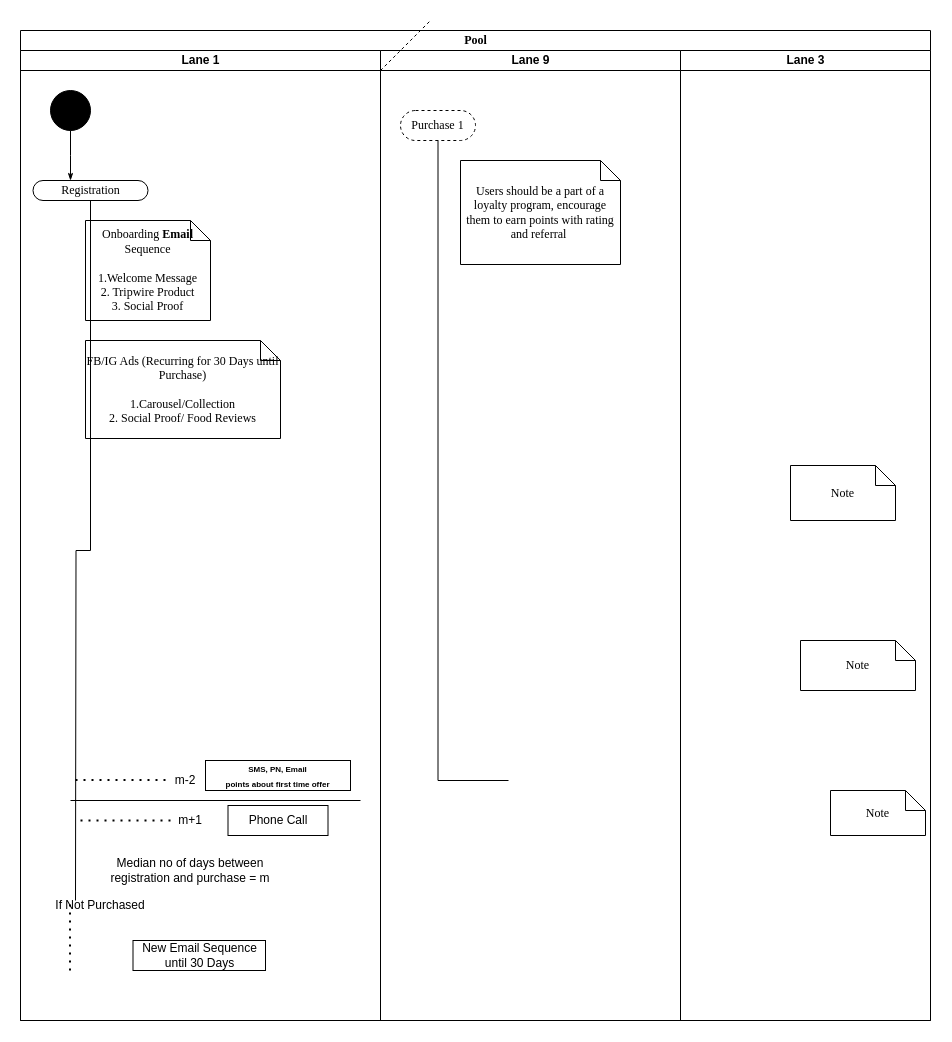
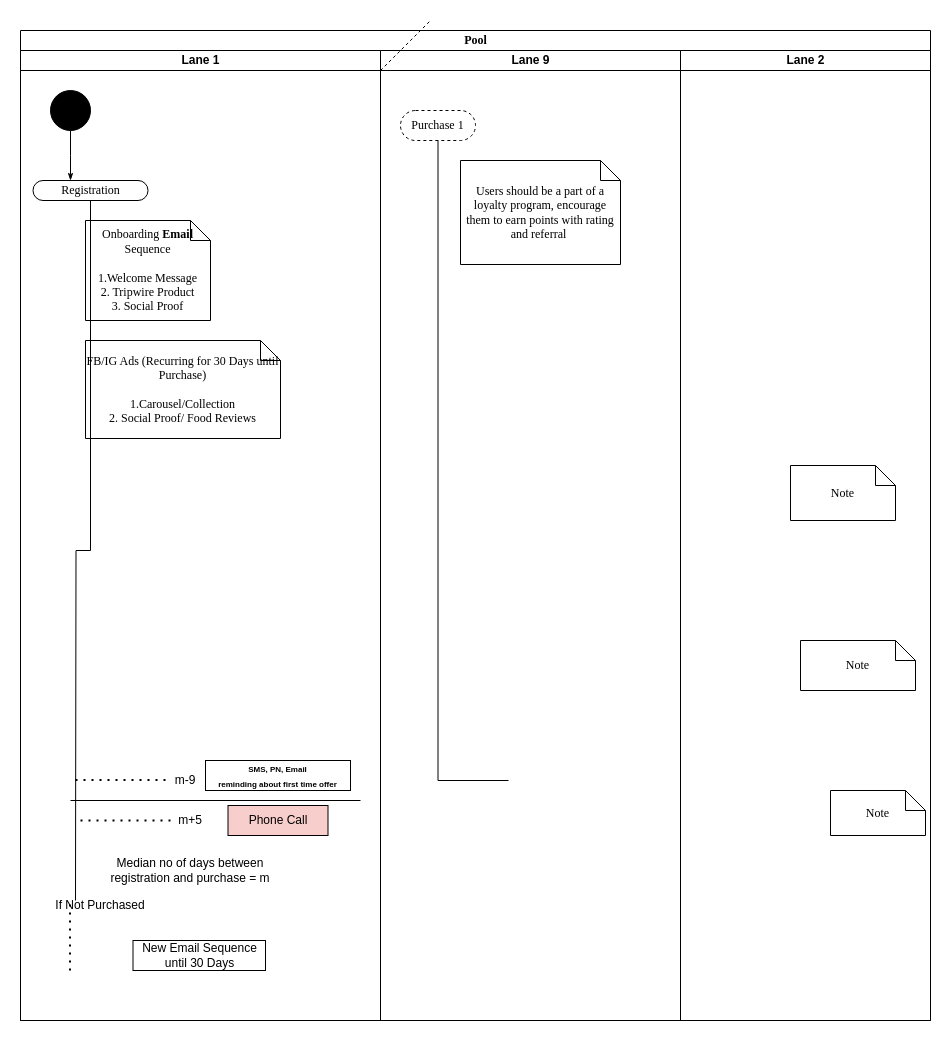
node "Lane 3": label "Lane 3" -> "Lane 2"
node "SMS, PN, Email points about first time offer": label "SMS, PN, Email points about first time offer" -> "SMS, PN, Email reminding about first time offer"
node "m-2": label "m-2" -> "m-9"
node "m+1": label "m+1" -> "m+5"
node "Phone Call": fillcolor #ffffff -> #f8cecc
